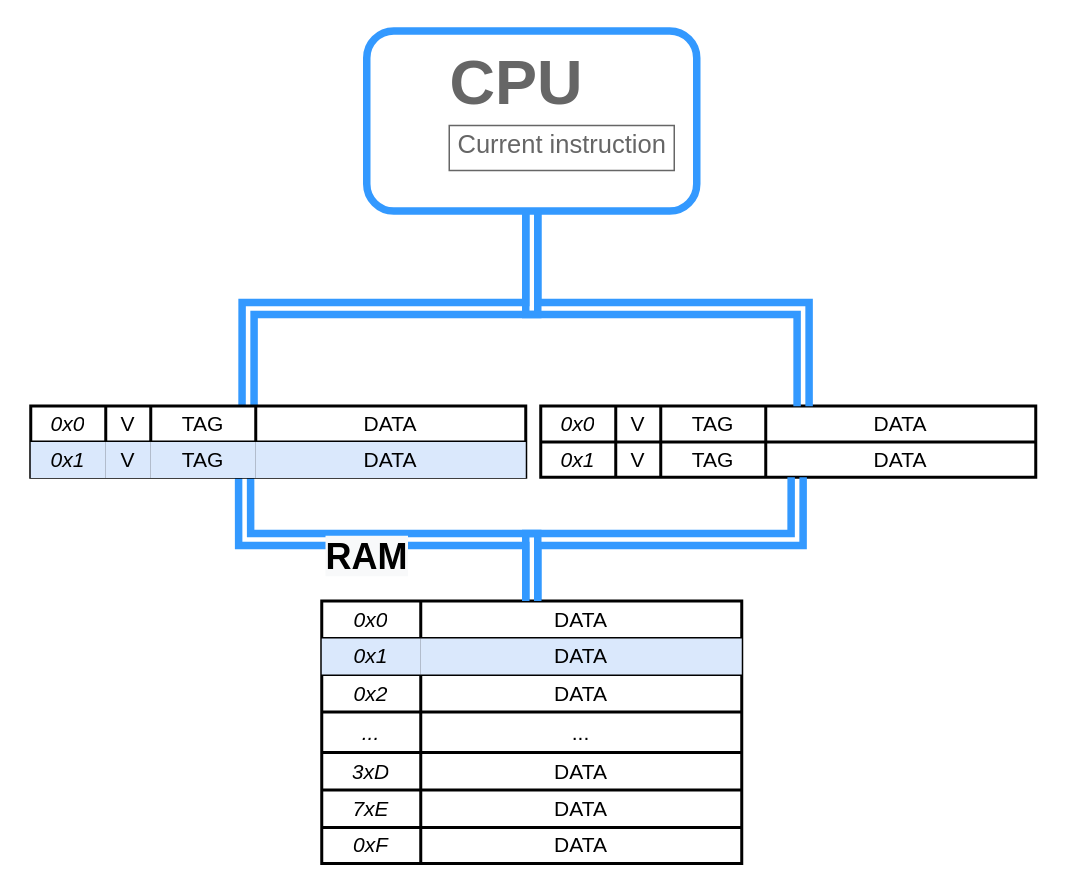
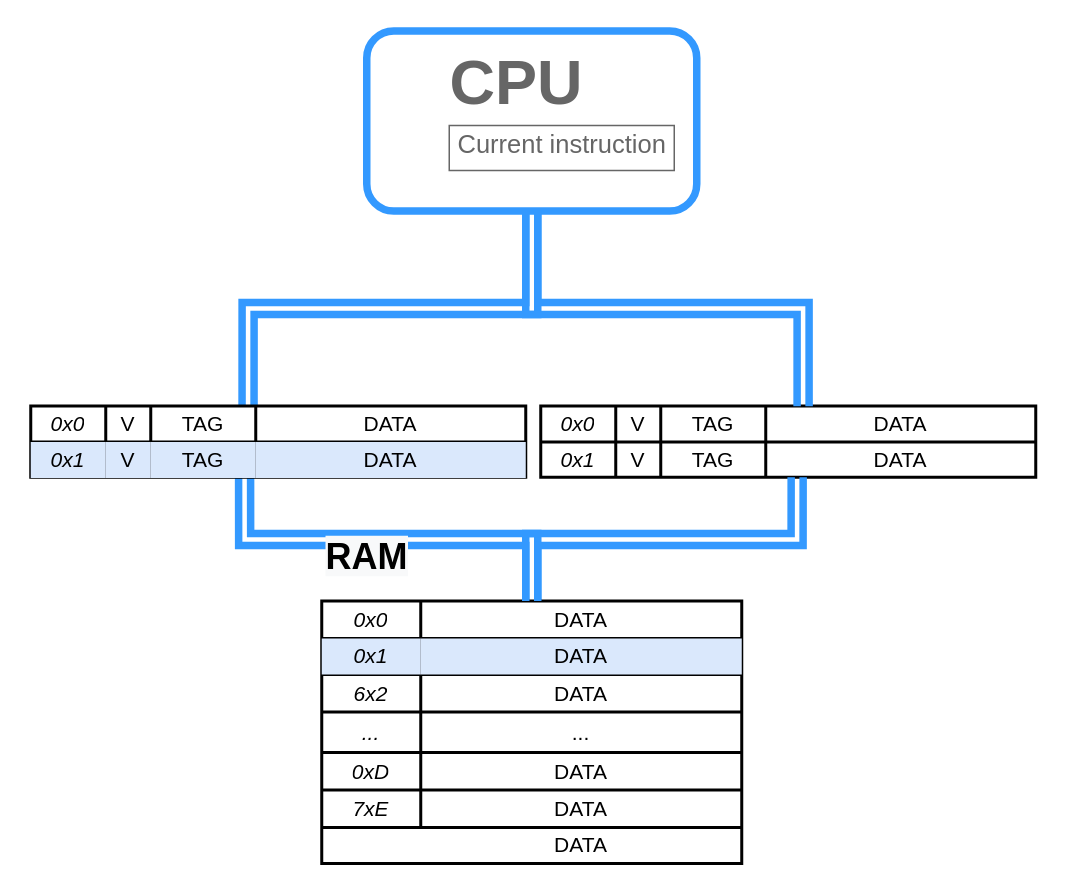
node "0x2": label "0x2" -> "6x2"
node "3xD": label "3xD" -> "0xD"
node "0xF": removed
